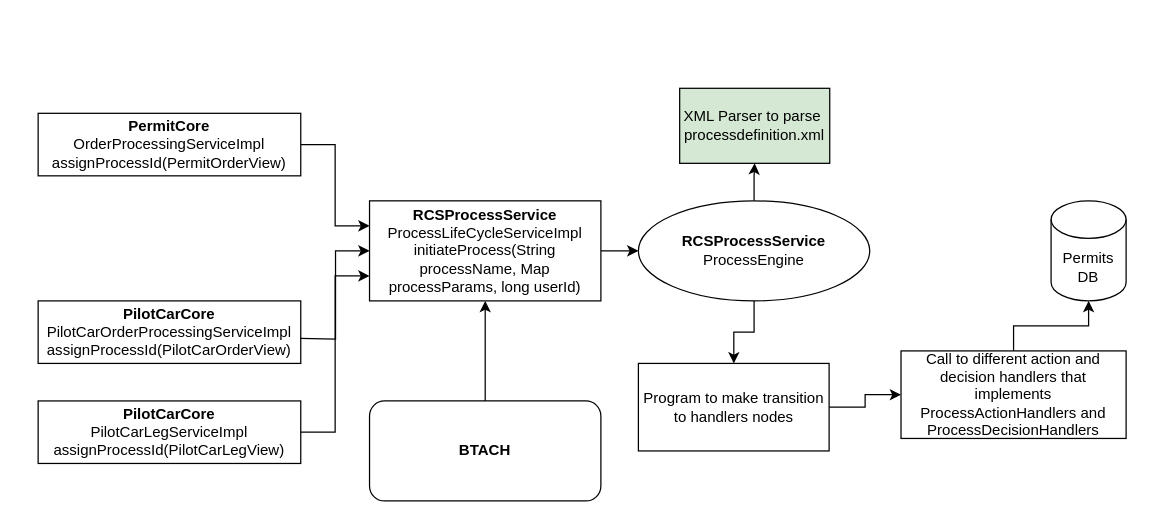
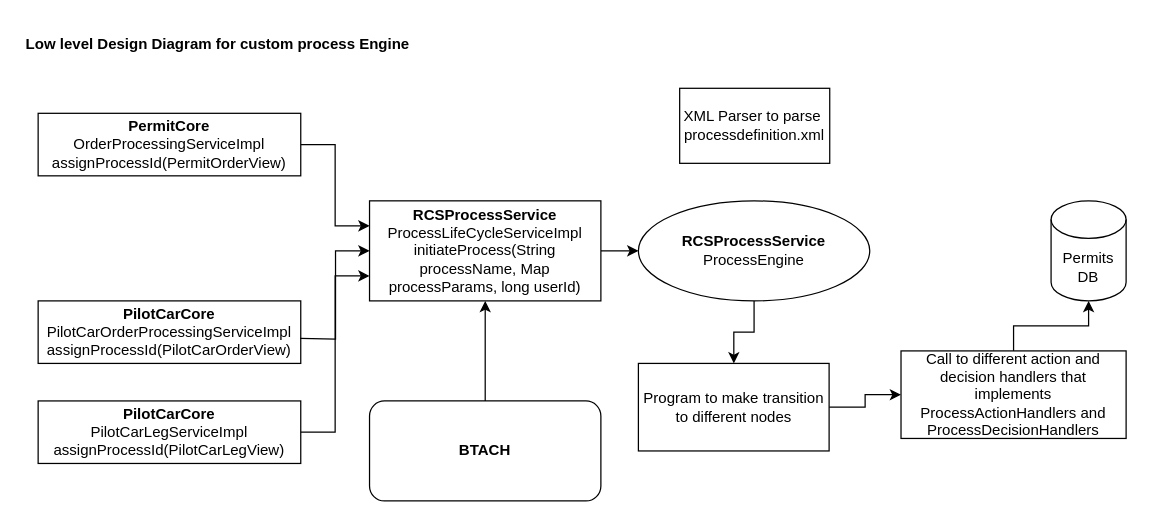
node "Low level Design Diagram for custom process Engine": added
node "XML Parser to parse processdefinition.xml": fillcolor #d5e8d4 -> #ffffff
edge "RCSProcessService ProcessEngine" -> "XML Parser to parse processdefinition.xml": removed
node "Program to make transition to handlers nodes": label "Program to make transition to handlers nodes" -> "Program to make transition to different nodes"
